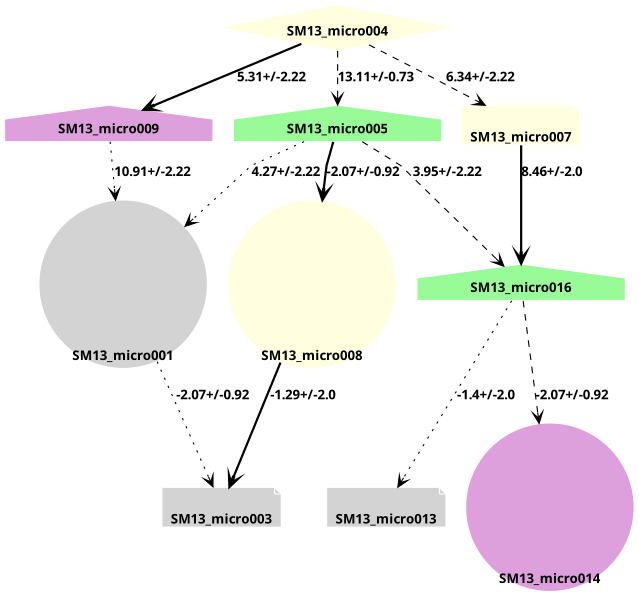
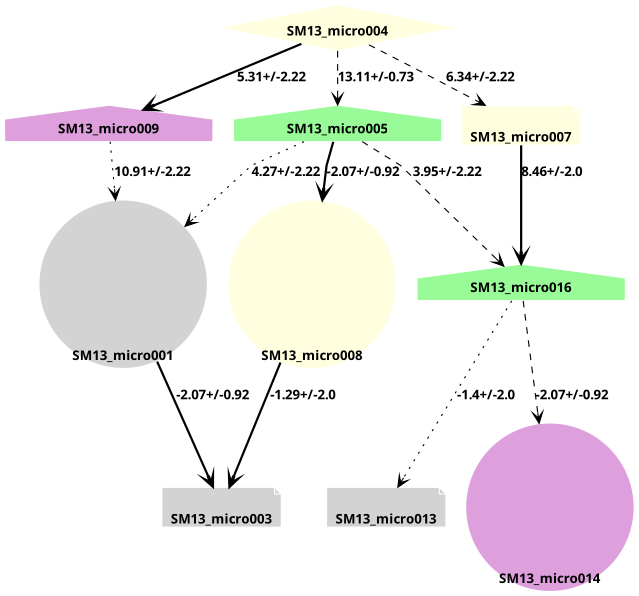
edge "SM13_micro001" -> "SM13_micro003": style dotted -> bold
